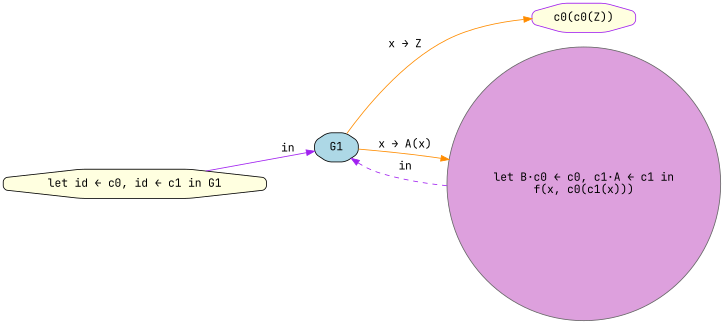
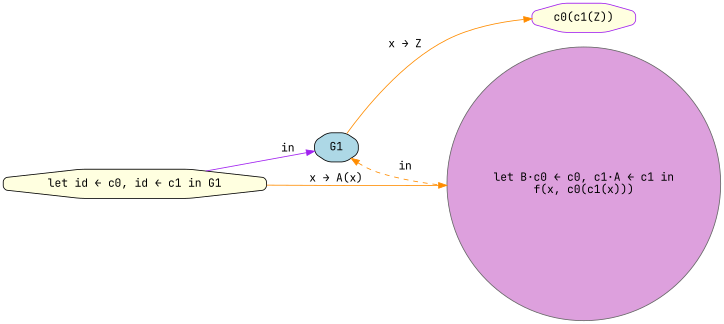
node "c0(c0(Z))": label "c0(c0(Z))" -> "c0(c1(Z))"
edge "G1" -> "let B·c0 ← c0, c1·A ← c1 in f(x, c0(c1(x)))": now "let id ← c0, id ← c1 in G1" -> "let B·c0 ← c0, c1·A ← c1 in f(x, c0(c1(x)))"
edge "let B·c0 ← c0, c1·A ← c1 in f(x, c0(c1(x)))" -> "G1": color purple -> darkorange
